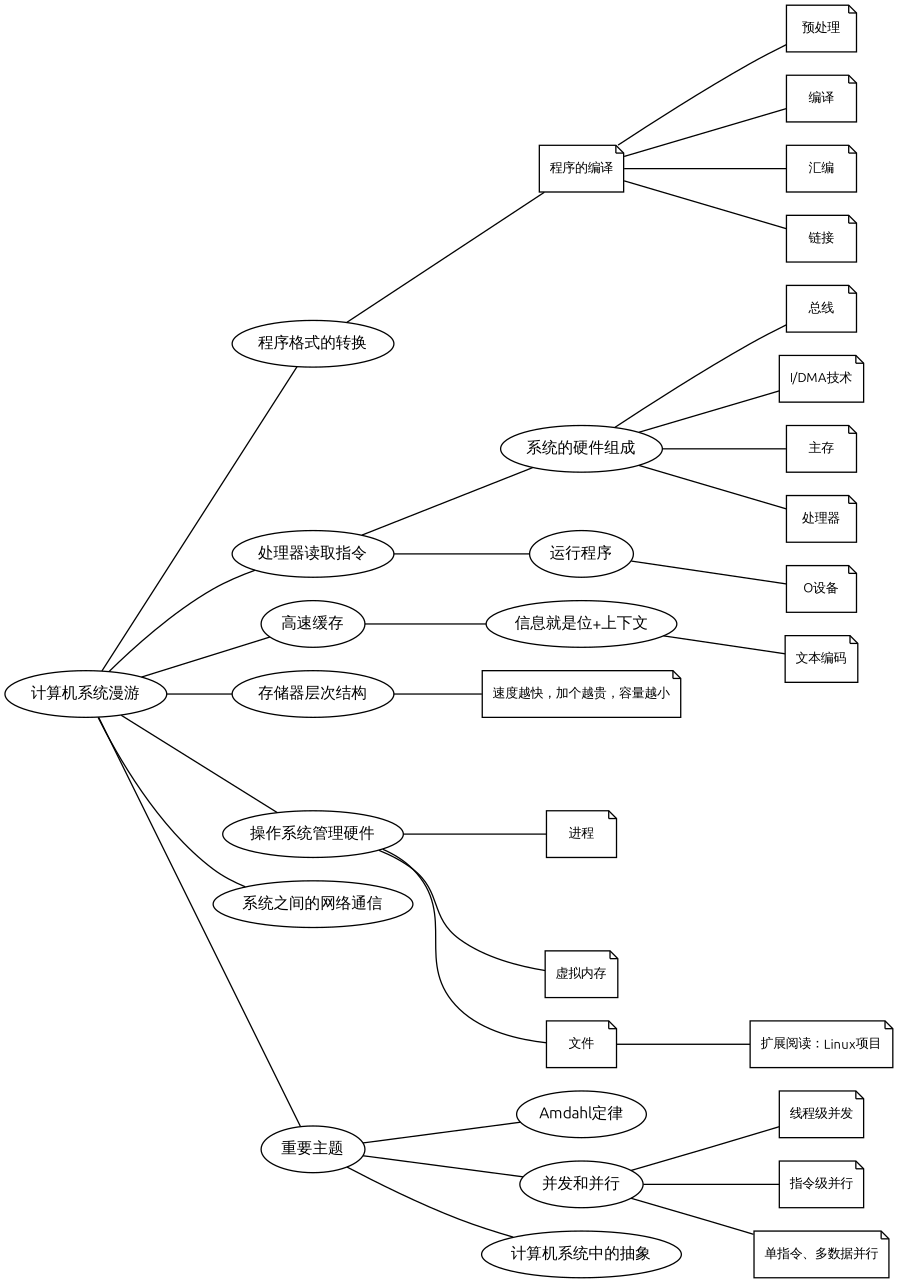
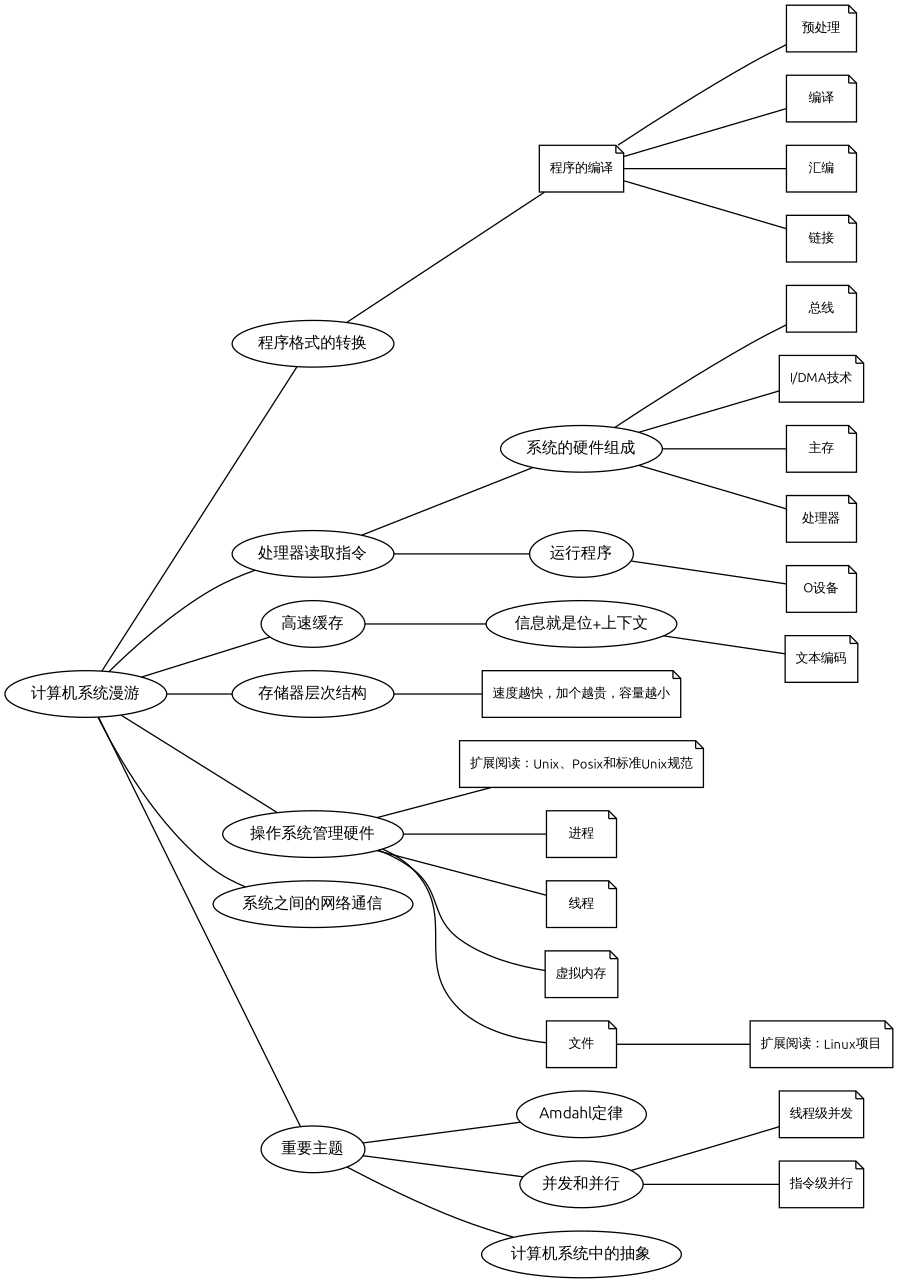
node "扩展阅读：Unix、Posix和标准Unix规范": added
node "线程": added
node "单指令、多数据并行": removed
